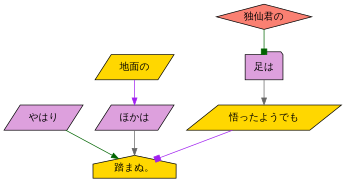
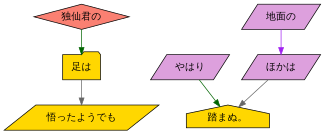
edge "独仙君の" -> "足は": arrowhead box -> normal
node "地面の": fillcolor gold -> plum
node "足は": fillcolor plum -> gold
edge "悟ったようでも" -> "踏まぬ。": removed
